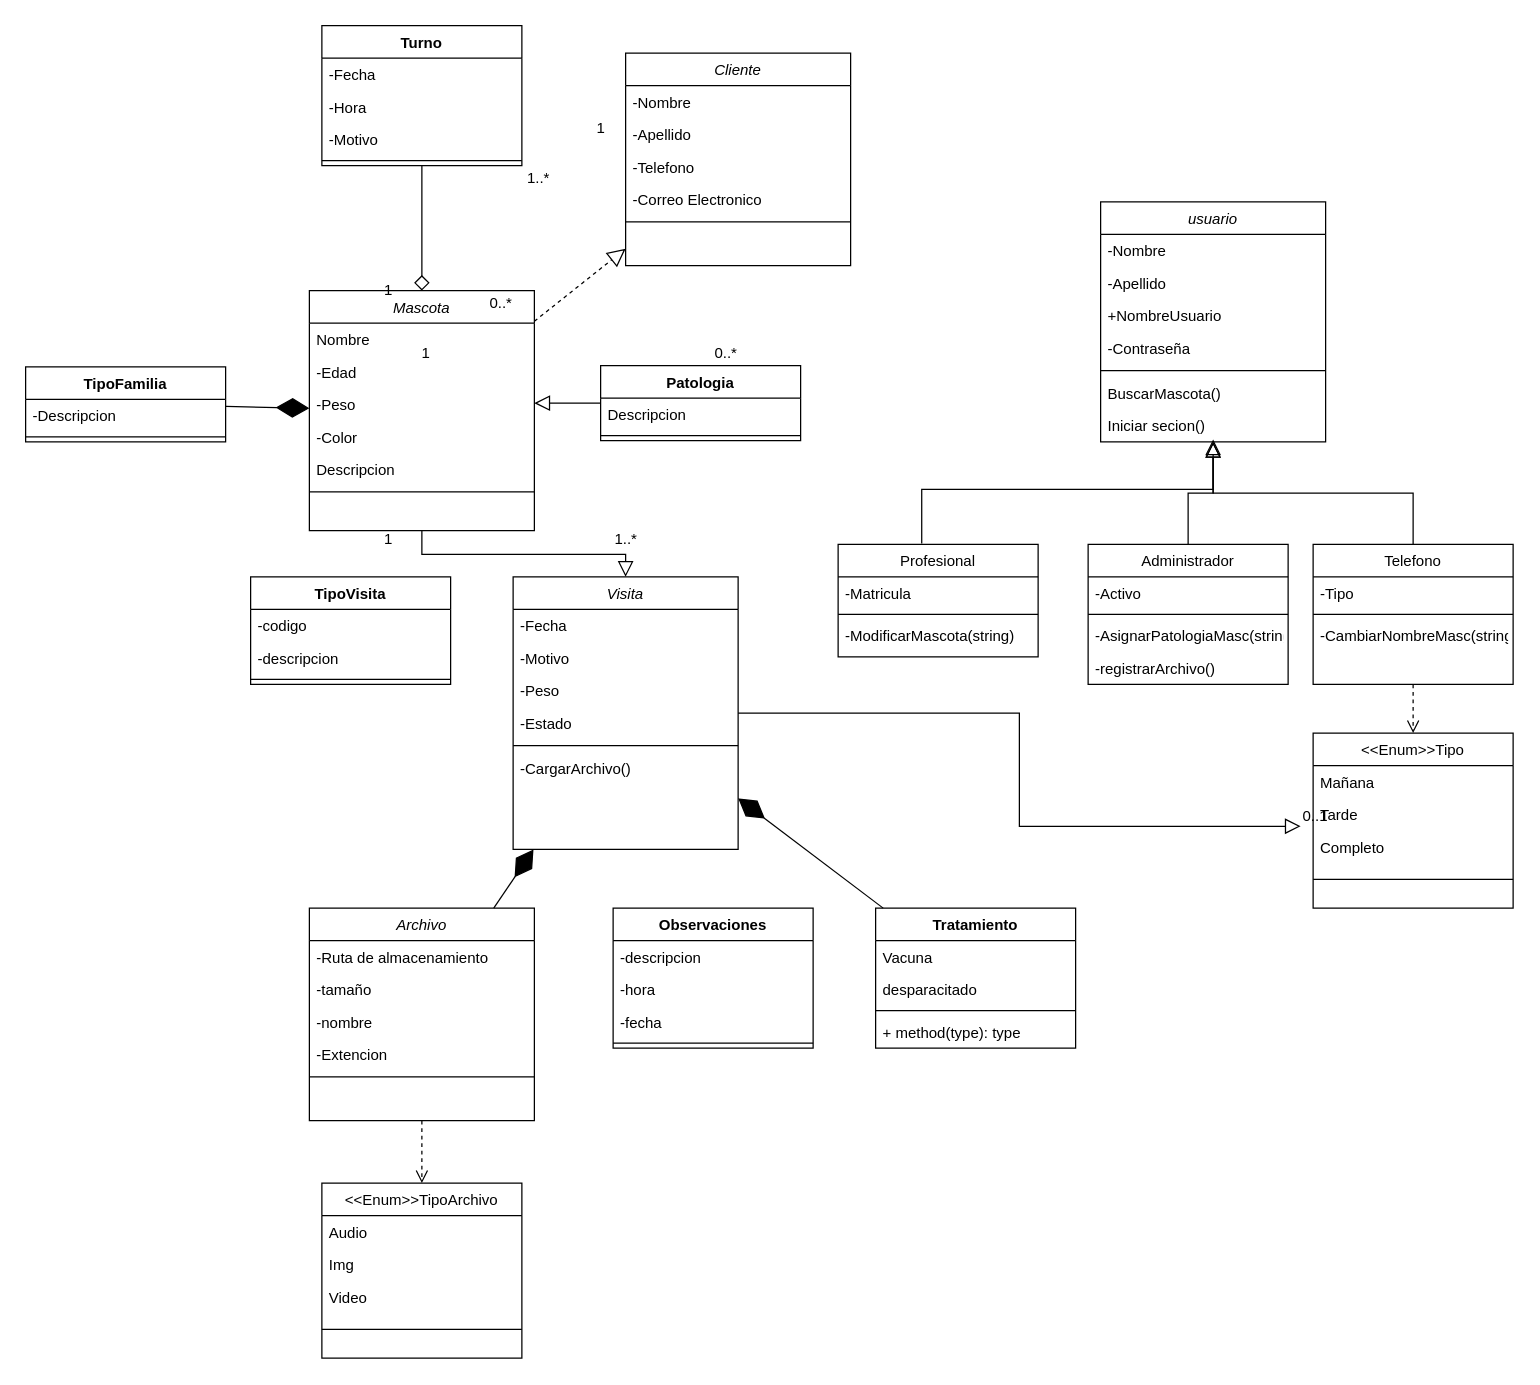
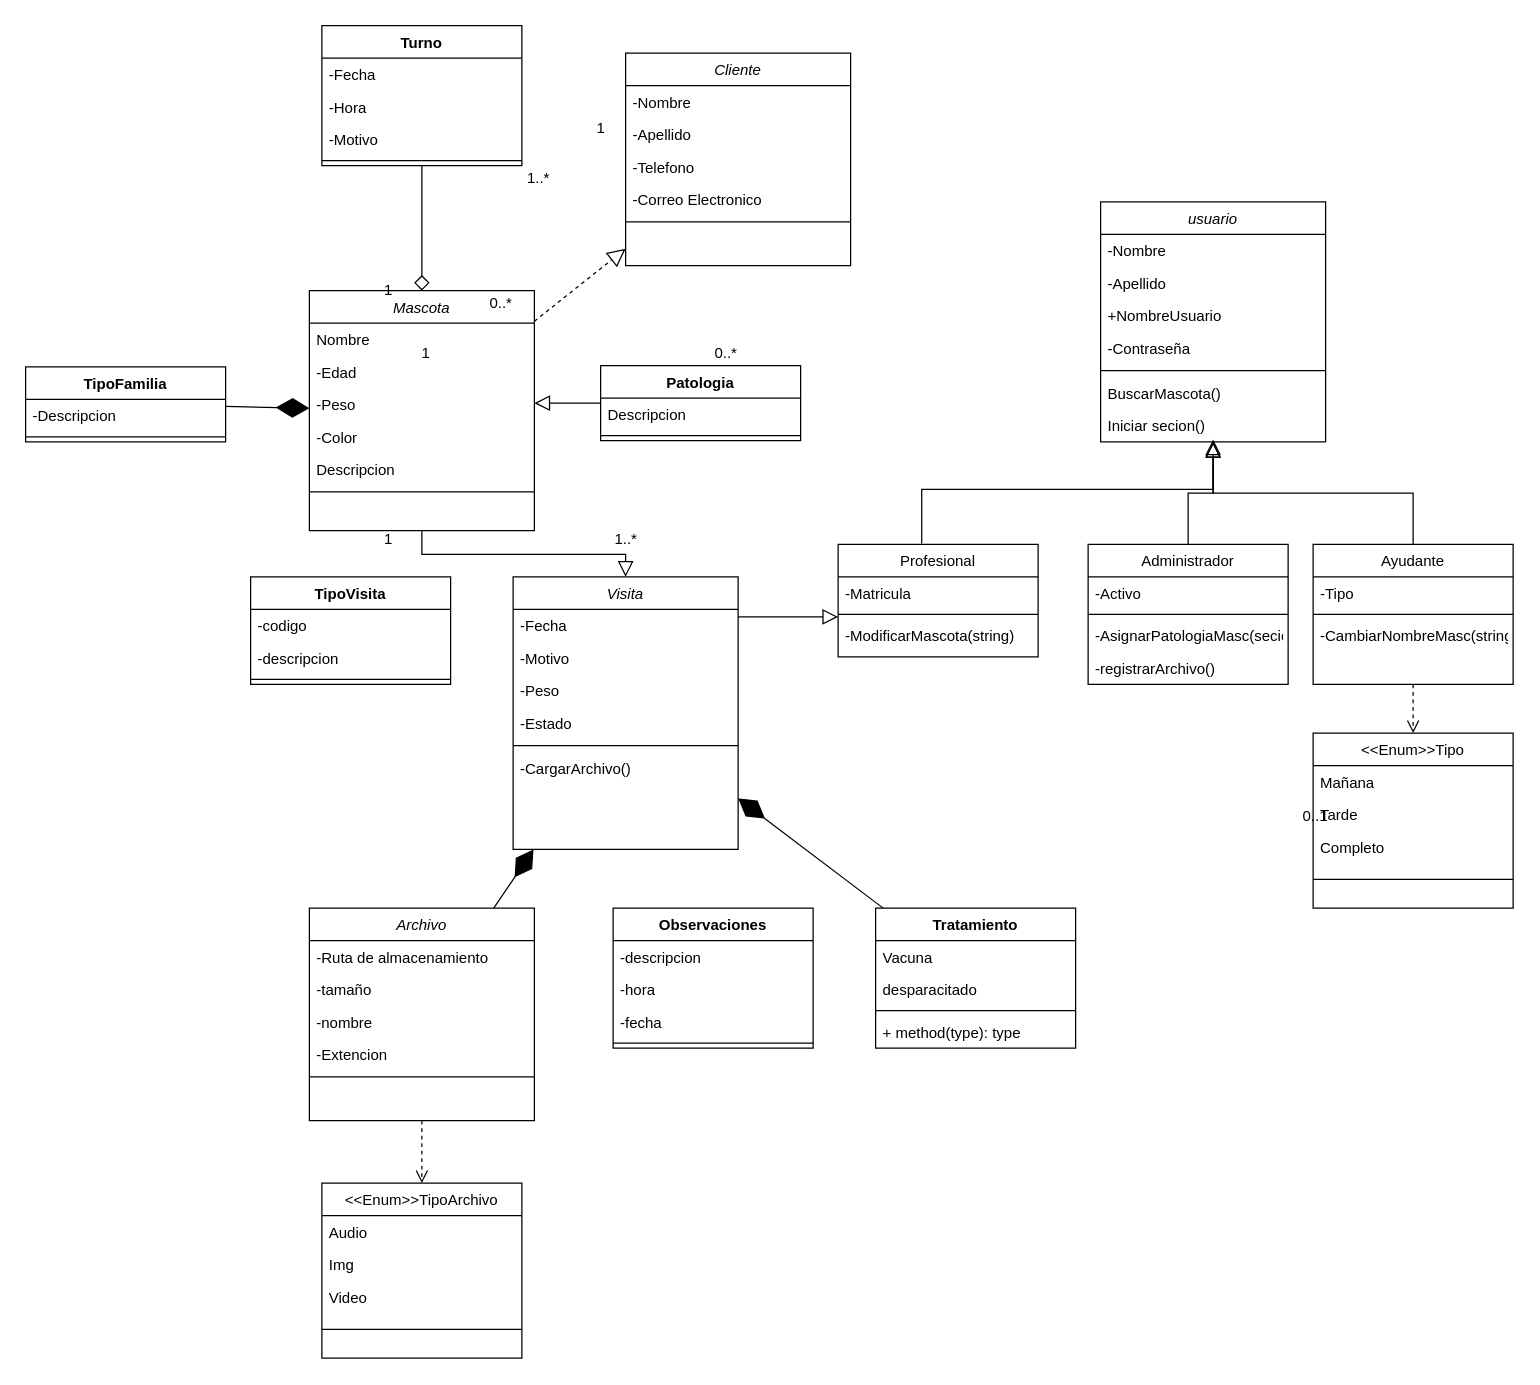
node "Telefono": label "Telefono" -> "Ayudante"
node "-AsignarPatologiaMasc(string)": label "-AsignarPatologiaMasc(string)" -> "-AsignarPatologiaMasc(secion)"
edge "Visita" -> "0..1": now "Visita" -> "Profesional"
node "0..1": fillcolor #fff2cc -> #ffffff
